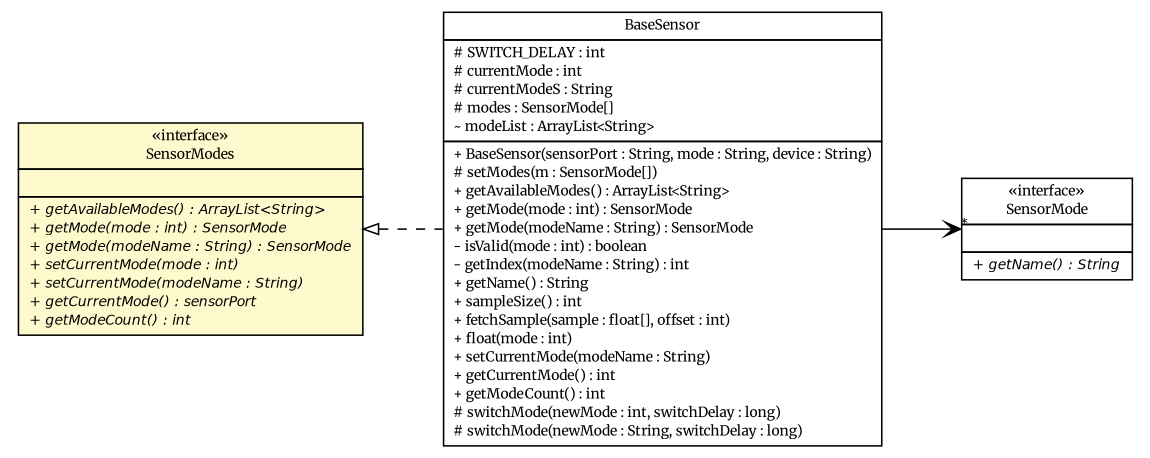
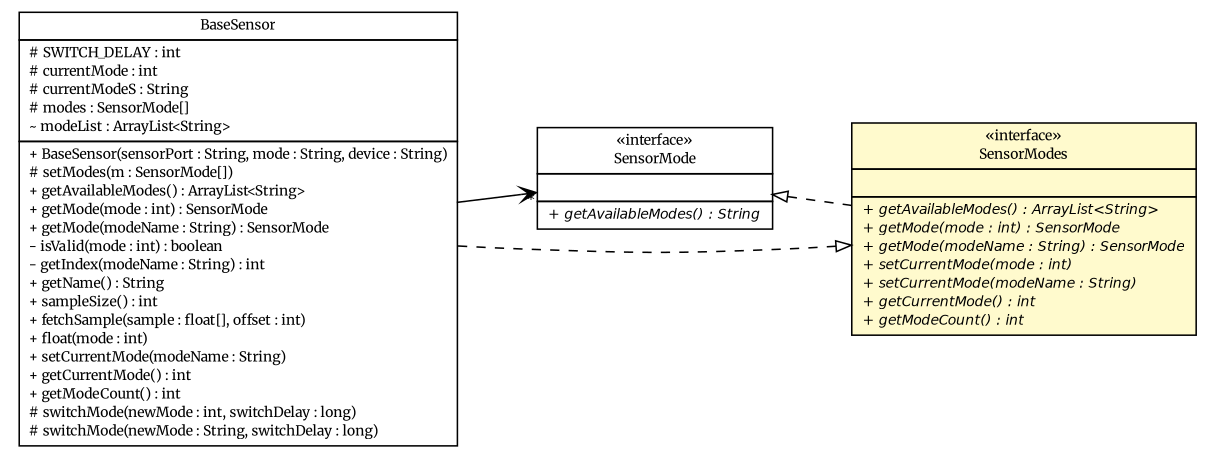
edge "SensorModes" -> "SensorMode": added
node "SensorMode": text "+ getName() : String" -> "+ getAvailableModes() : String"
node "SensorModes": text "+ getCurrentMode() : sensorPort" -> "+ getCurrentMode() : int"
